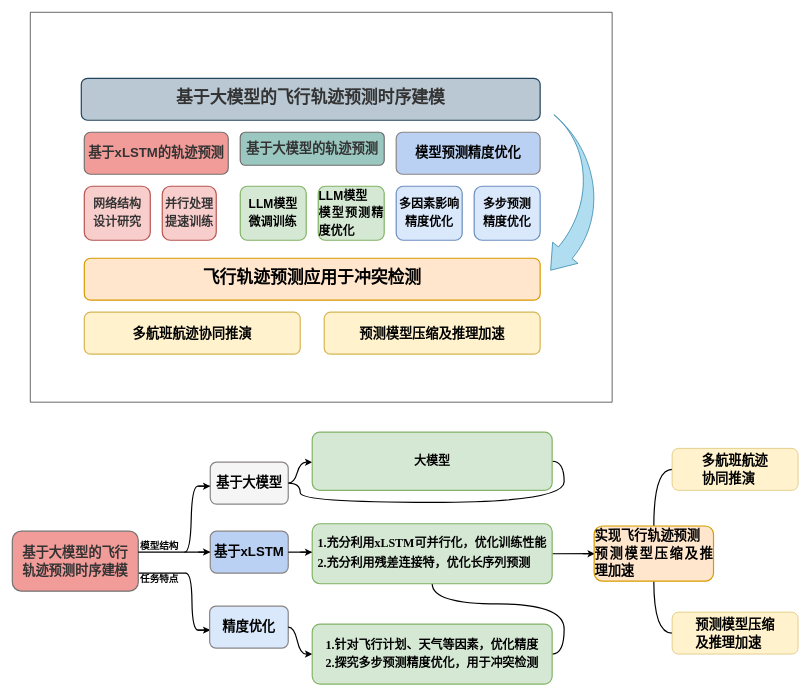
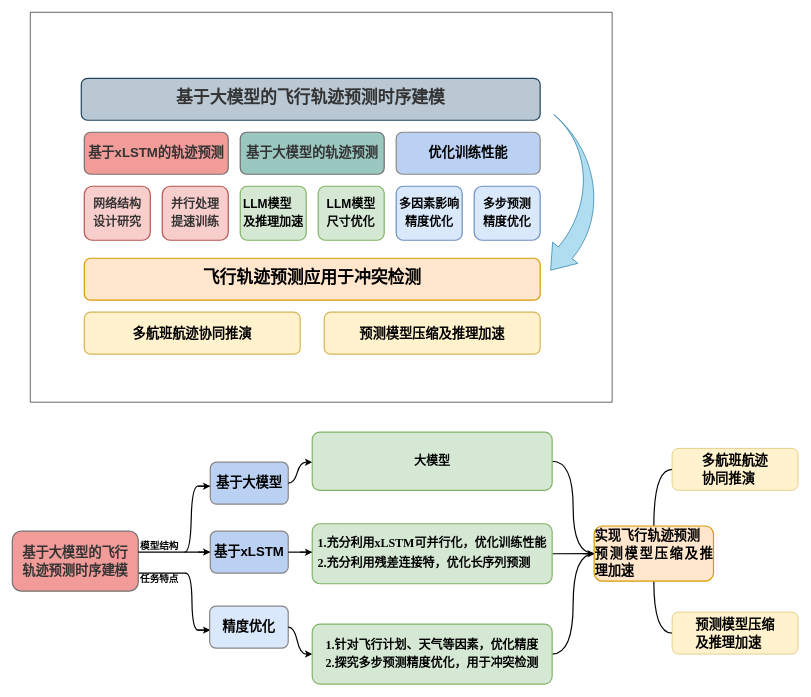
node "基于大模型的轨迹预测": size 144x33 -> 144x42
node "模型预测精度优化": label "模型预测精度优化" -> "优化训练性能"
node "并行处理 提速训练": size 54x54 -> 66x54
node "LLM模型 微调训练": label "LLM模型 微调训练" -> "LLM模型 及推理加速"
node "LLM模型 模型预测精度优化": label "LLM模型 模型预测精度优化" -> "LLM模型 尺寸优化"
node "基于大模型": fillcolor #f5f5f5 -> #bad1f3
edge "大模型" -- "基于大模型": now "大模型" -- "实现飞行轨迹预测 预测模型压缩及推理加速"
edge "1.充分利用xLSTM可并行化，优化训练性能 2.充分利用残差连接特，优化长序列预测" -- "1.针对飞行计划、天气等因素，优化精度 2.探究多步预测精度优化，用于冲突检测": now "实现飞行轨迹预测 预测模型压缩及推理加速" -- "1.针对飞行计划、天气等因素，优化精度 2.探究多步预测精度优化，用于冲突检测"
